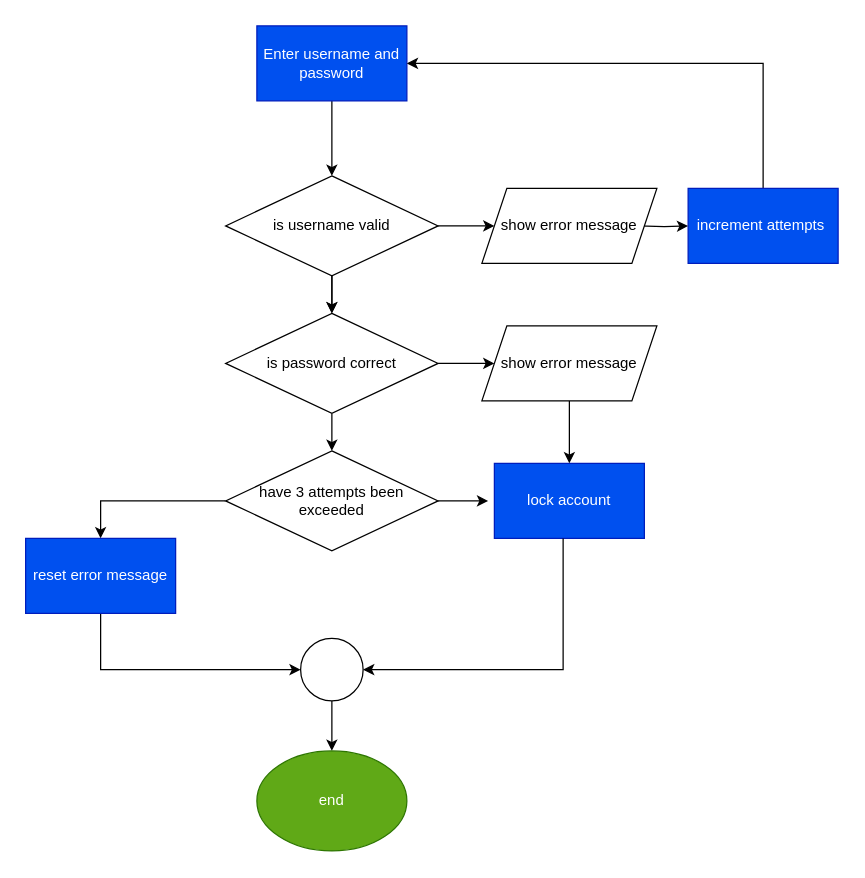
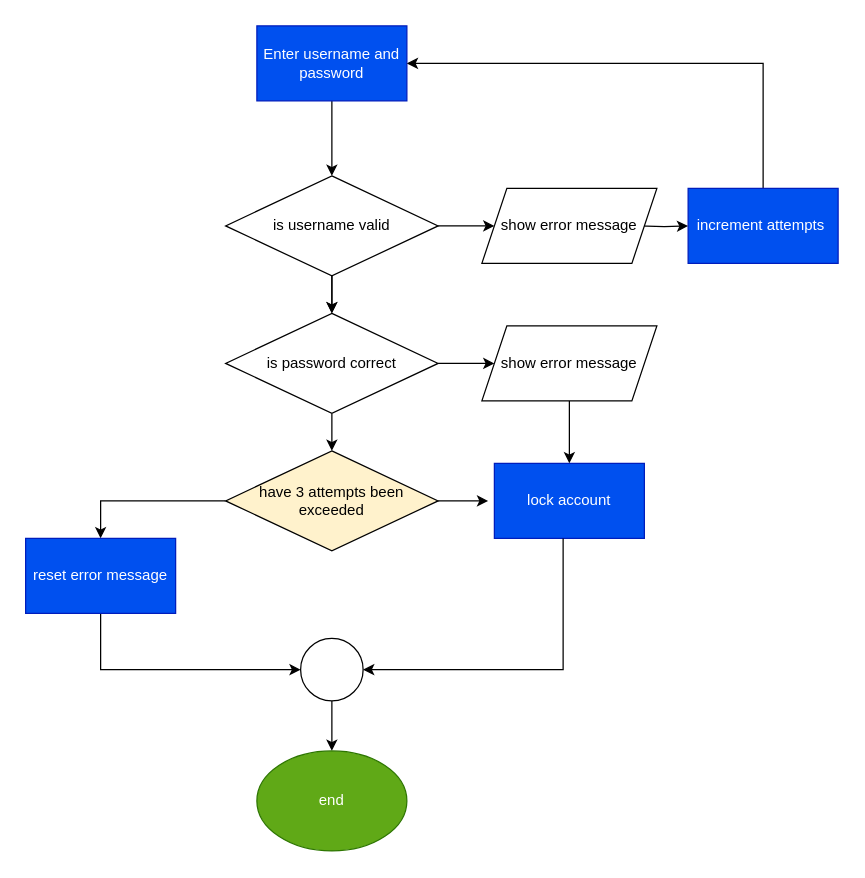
node "have 3 attempts been exceeded": fillcolor #ffffff -> #fff2cc
